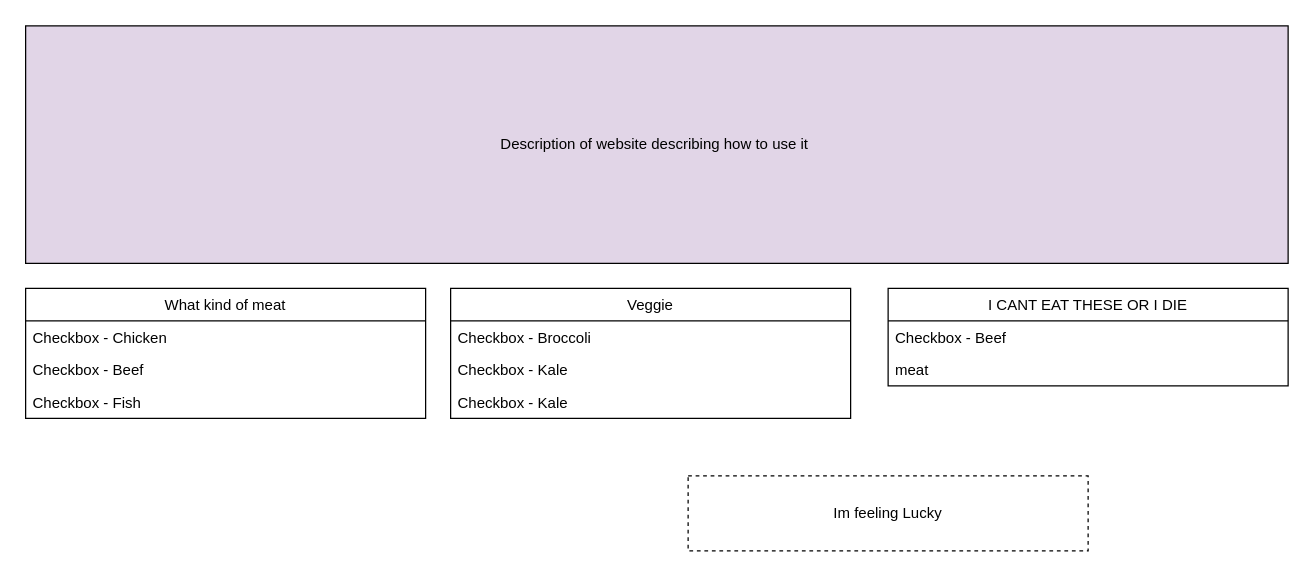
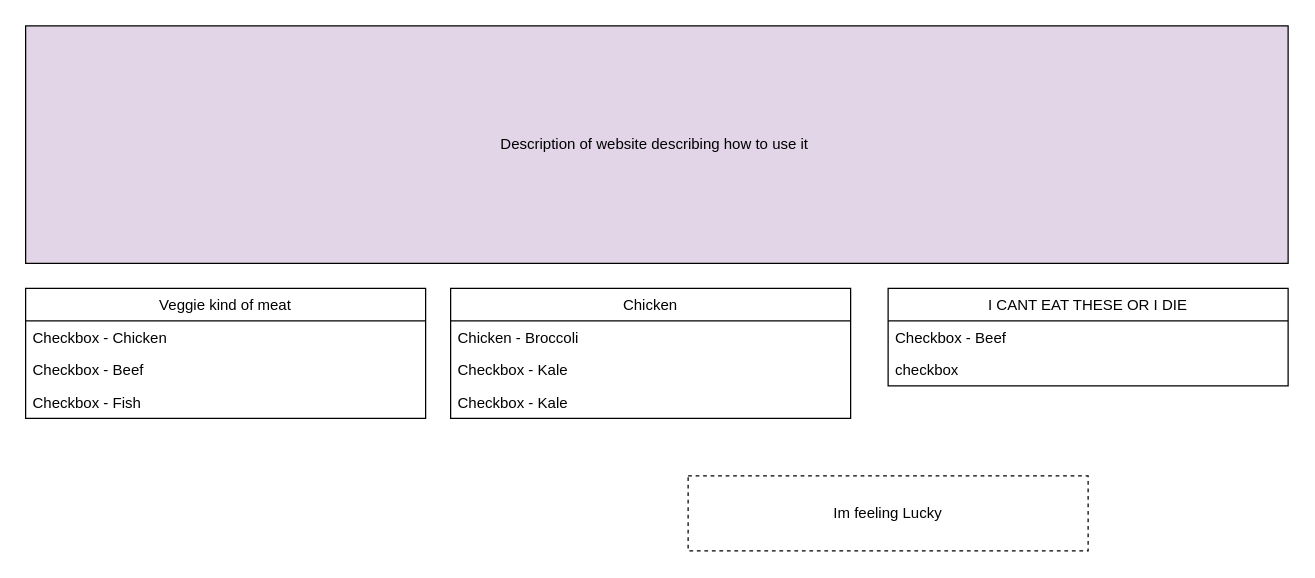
node "What kind of meat": label "What kind of meat" -> "Veggie kind of meat"
node "Veggie": label "Veggie" -> "Chicken"
node "Checkbox - Broccoli": label "Checkbox - Broccoli" -> "Chicken - Broccoli"
node "meat": label "meat" -> "checkbox"
